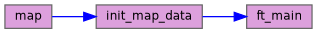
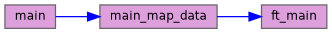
node "map": label "map" -> "main"
node "init_map_data": label "init_map_data" -> "main_map_data"
